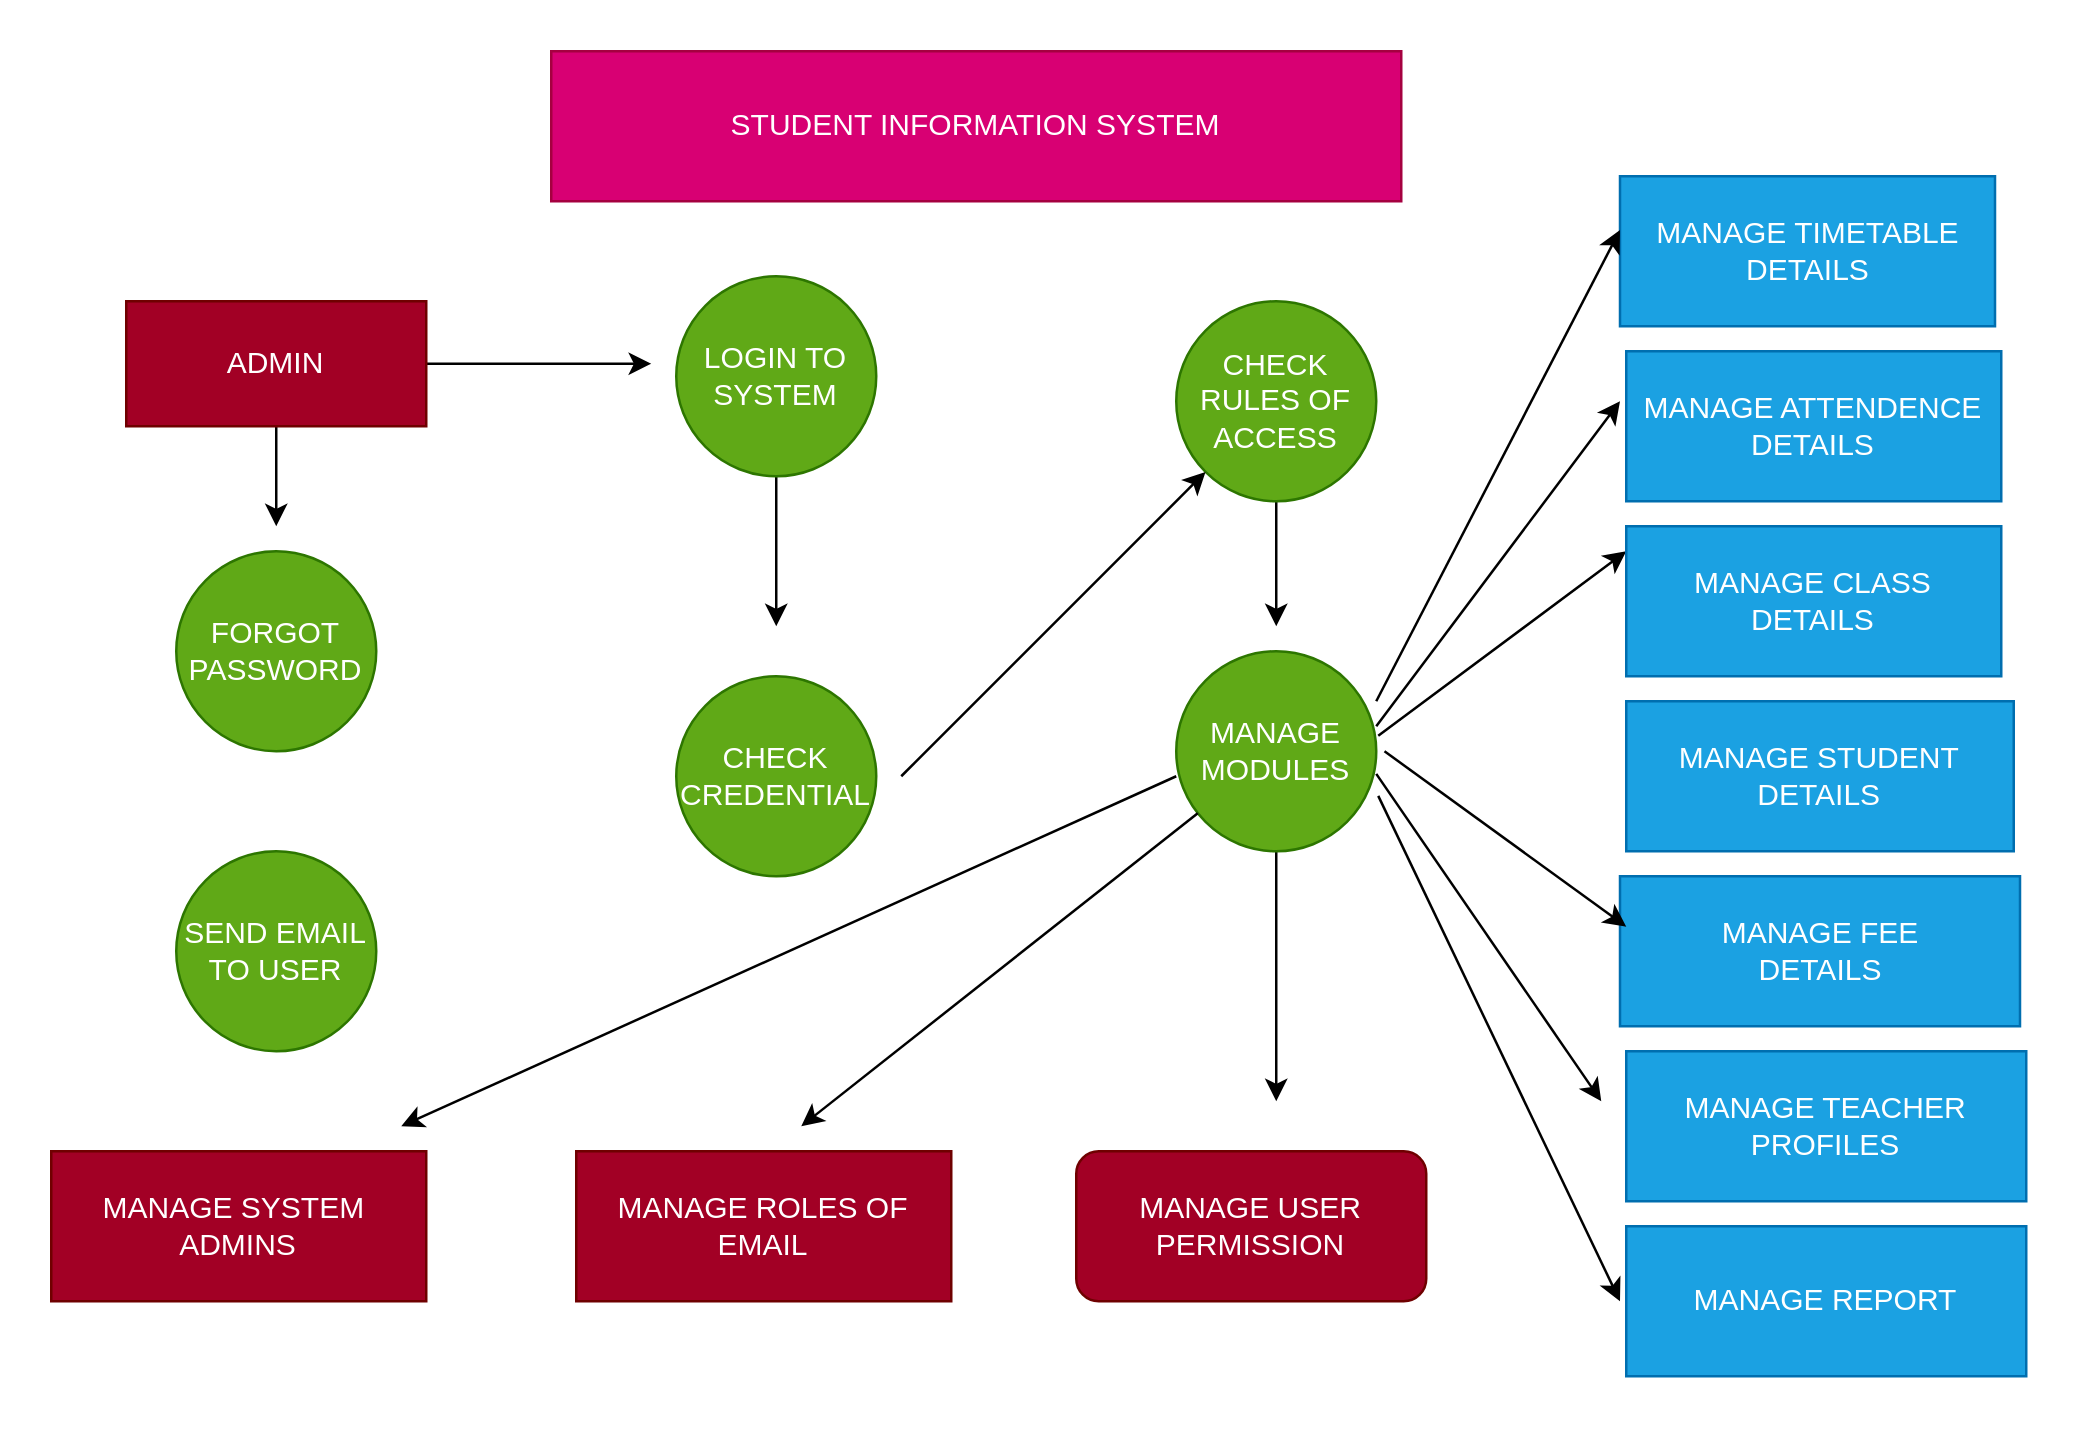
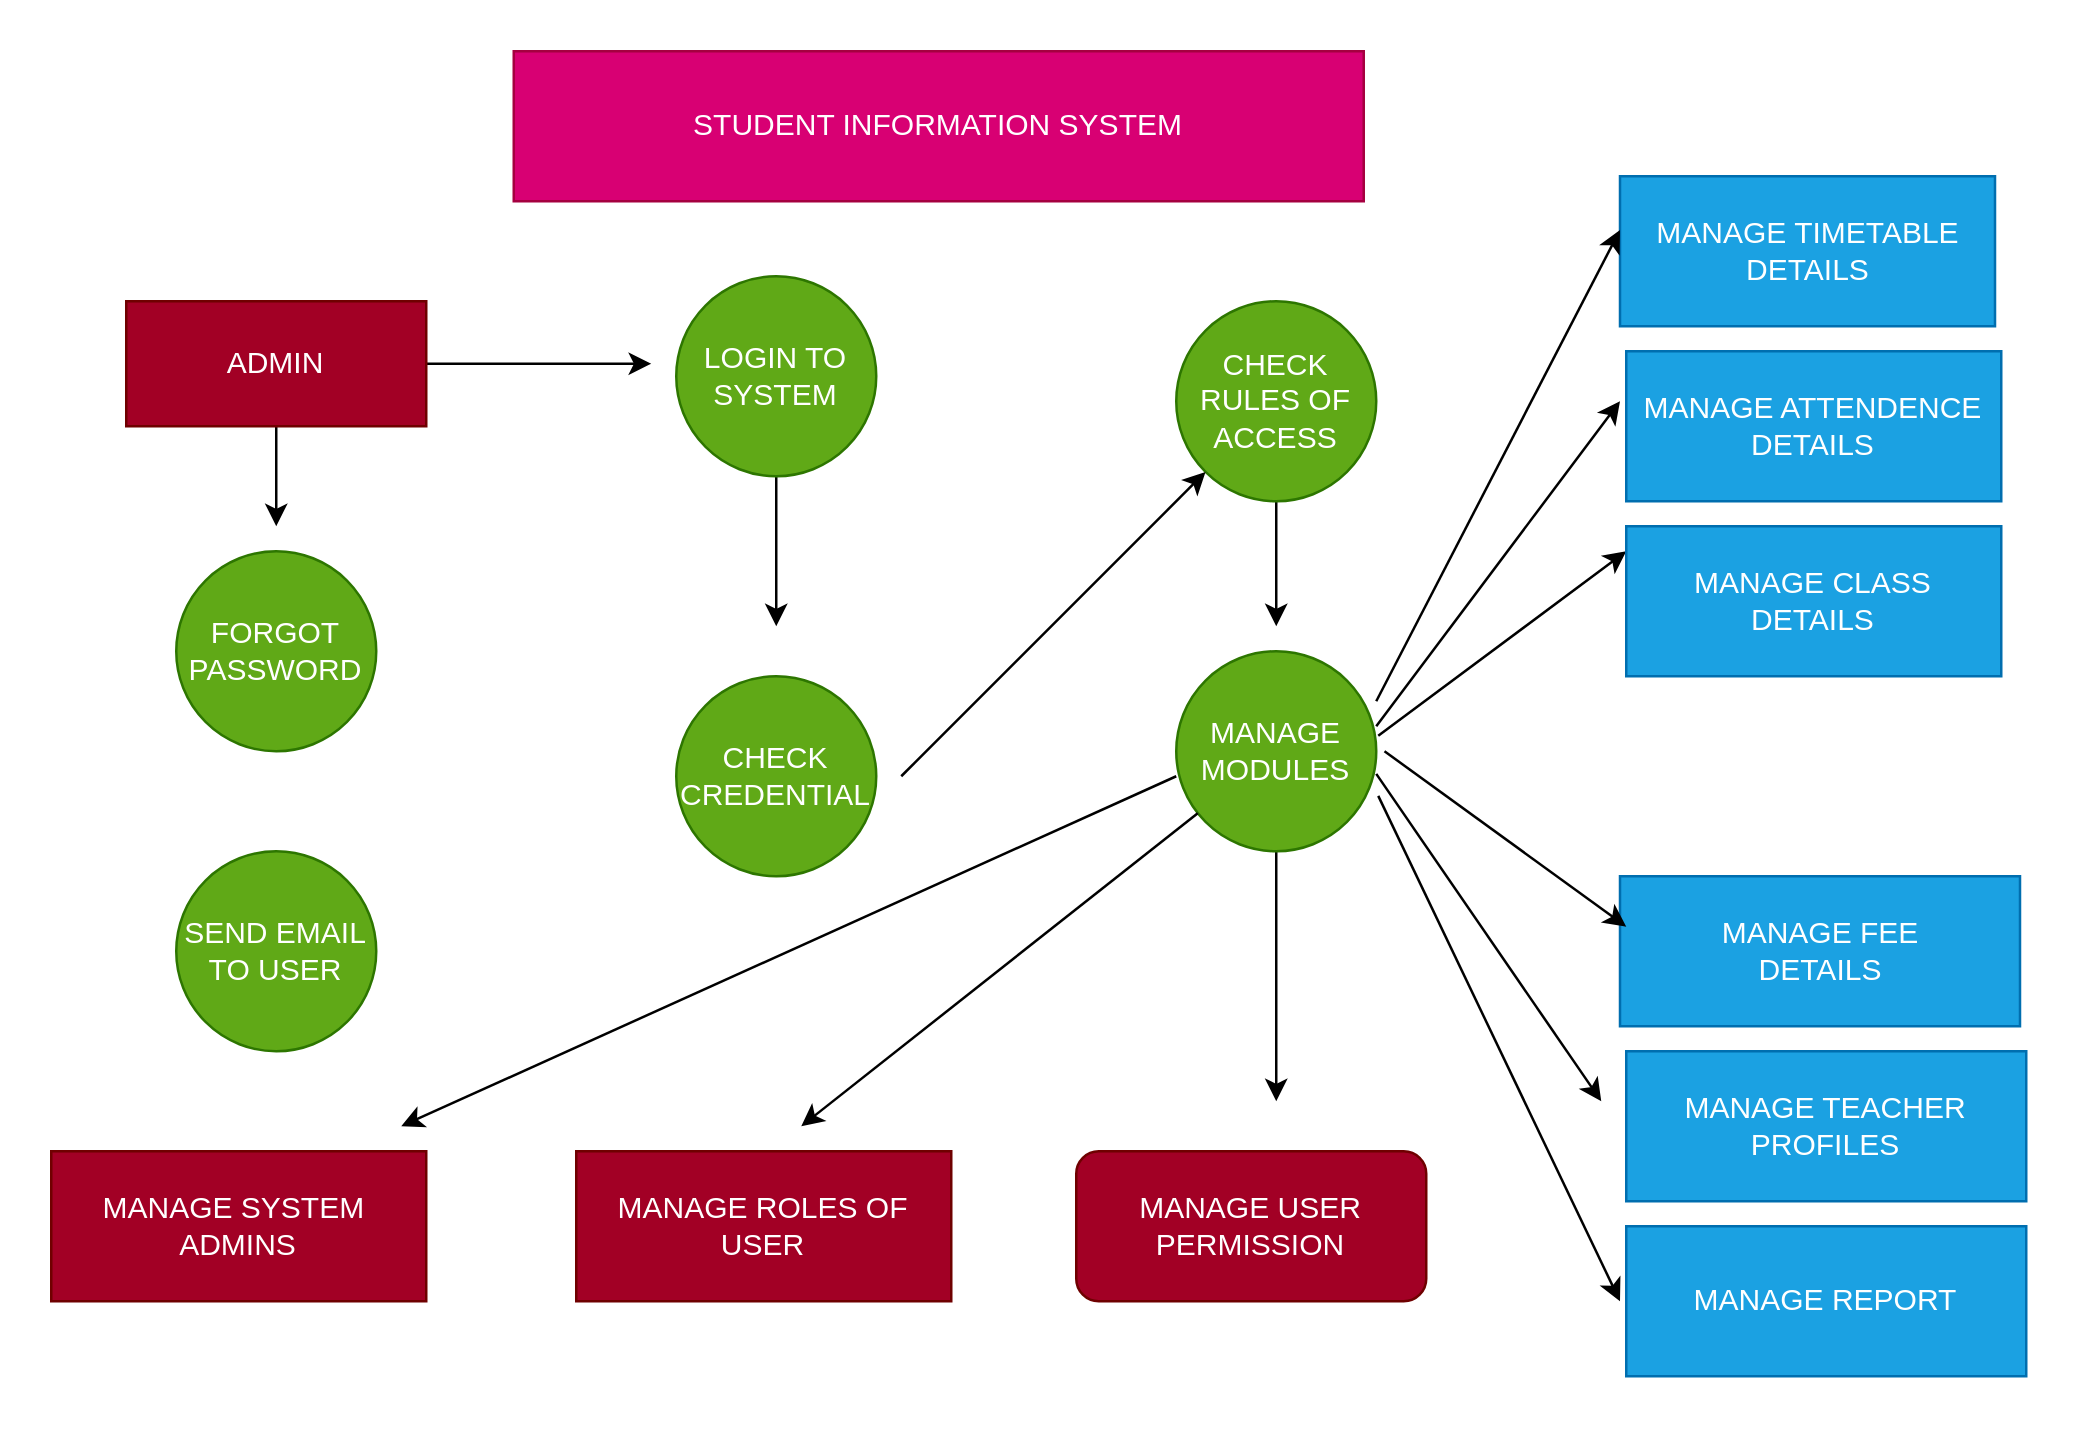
node "STUDENT INFORMATION SYSTEM": moved (976, 126) -> (939, 126)
node "MANAGE STUDENT DETAILS": removed
node "MANAGE ROLES OF EMAIL": label "MANAGE ROLES OF EMAIL" -> "MANAGE ROLES OF USER"
